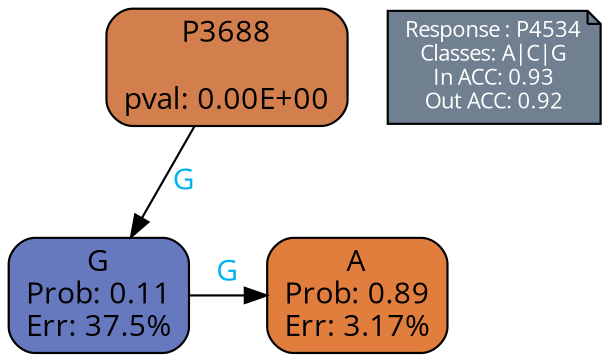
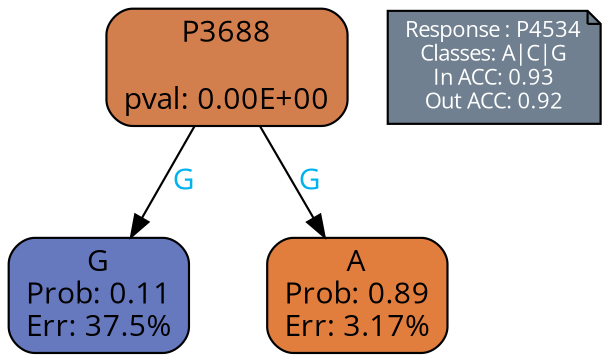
edge "G Prob: 0.11 Err: 37.5%" -> "A Prob: 0.89 Err: 3.17%": now "P3688 pval: 0.00E+00" -> "A Prob: 0.89 Err: 3.17%"
